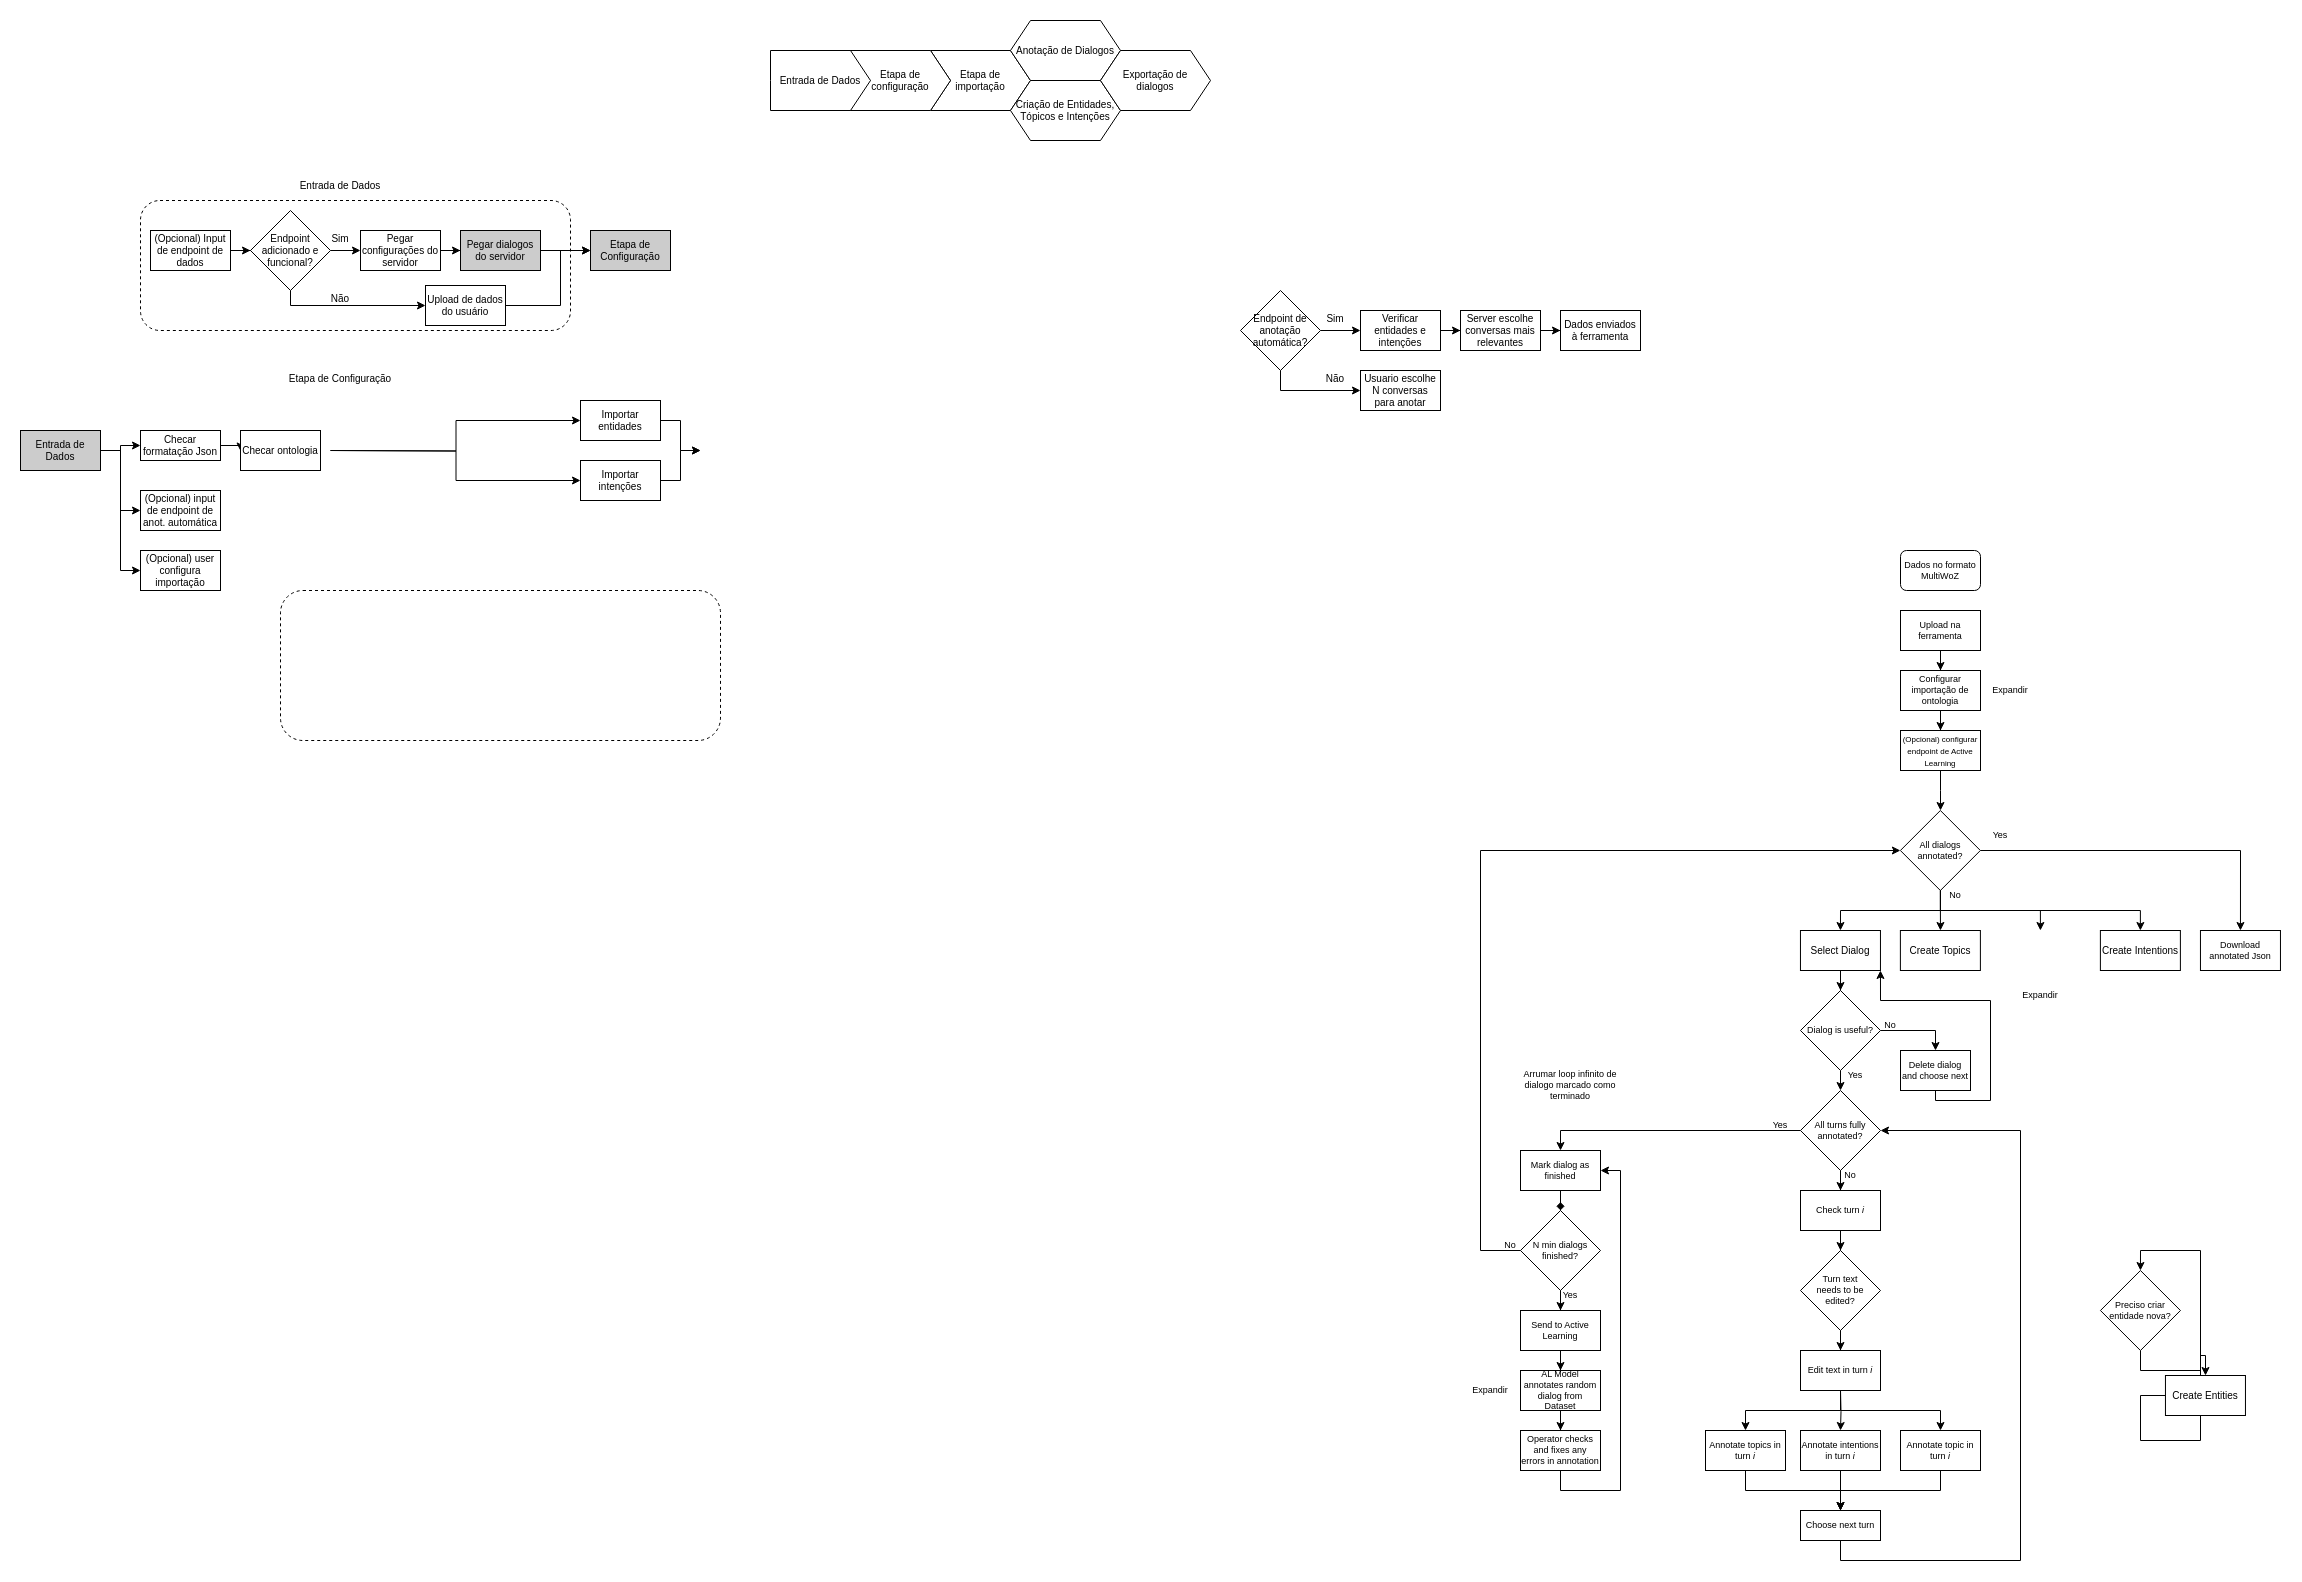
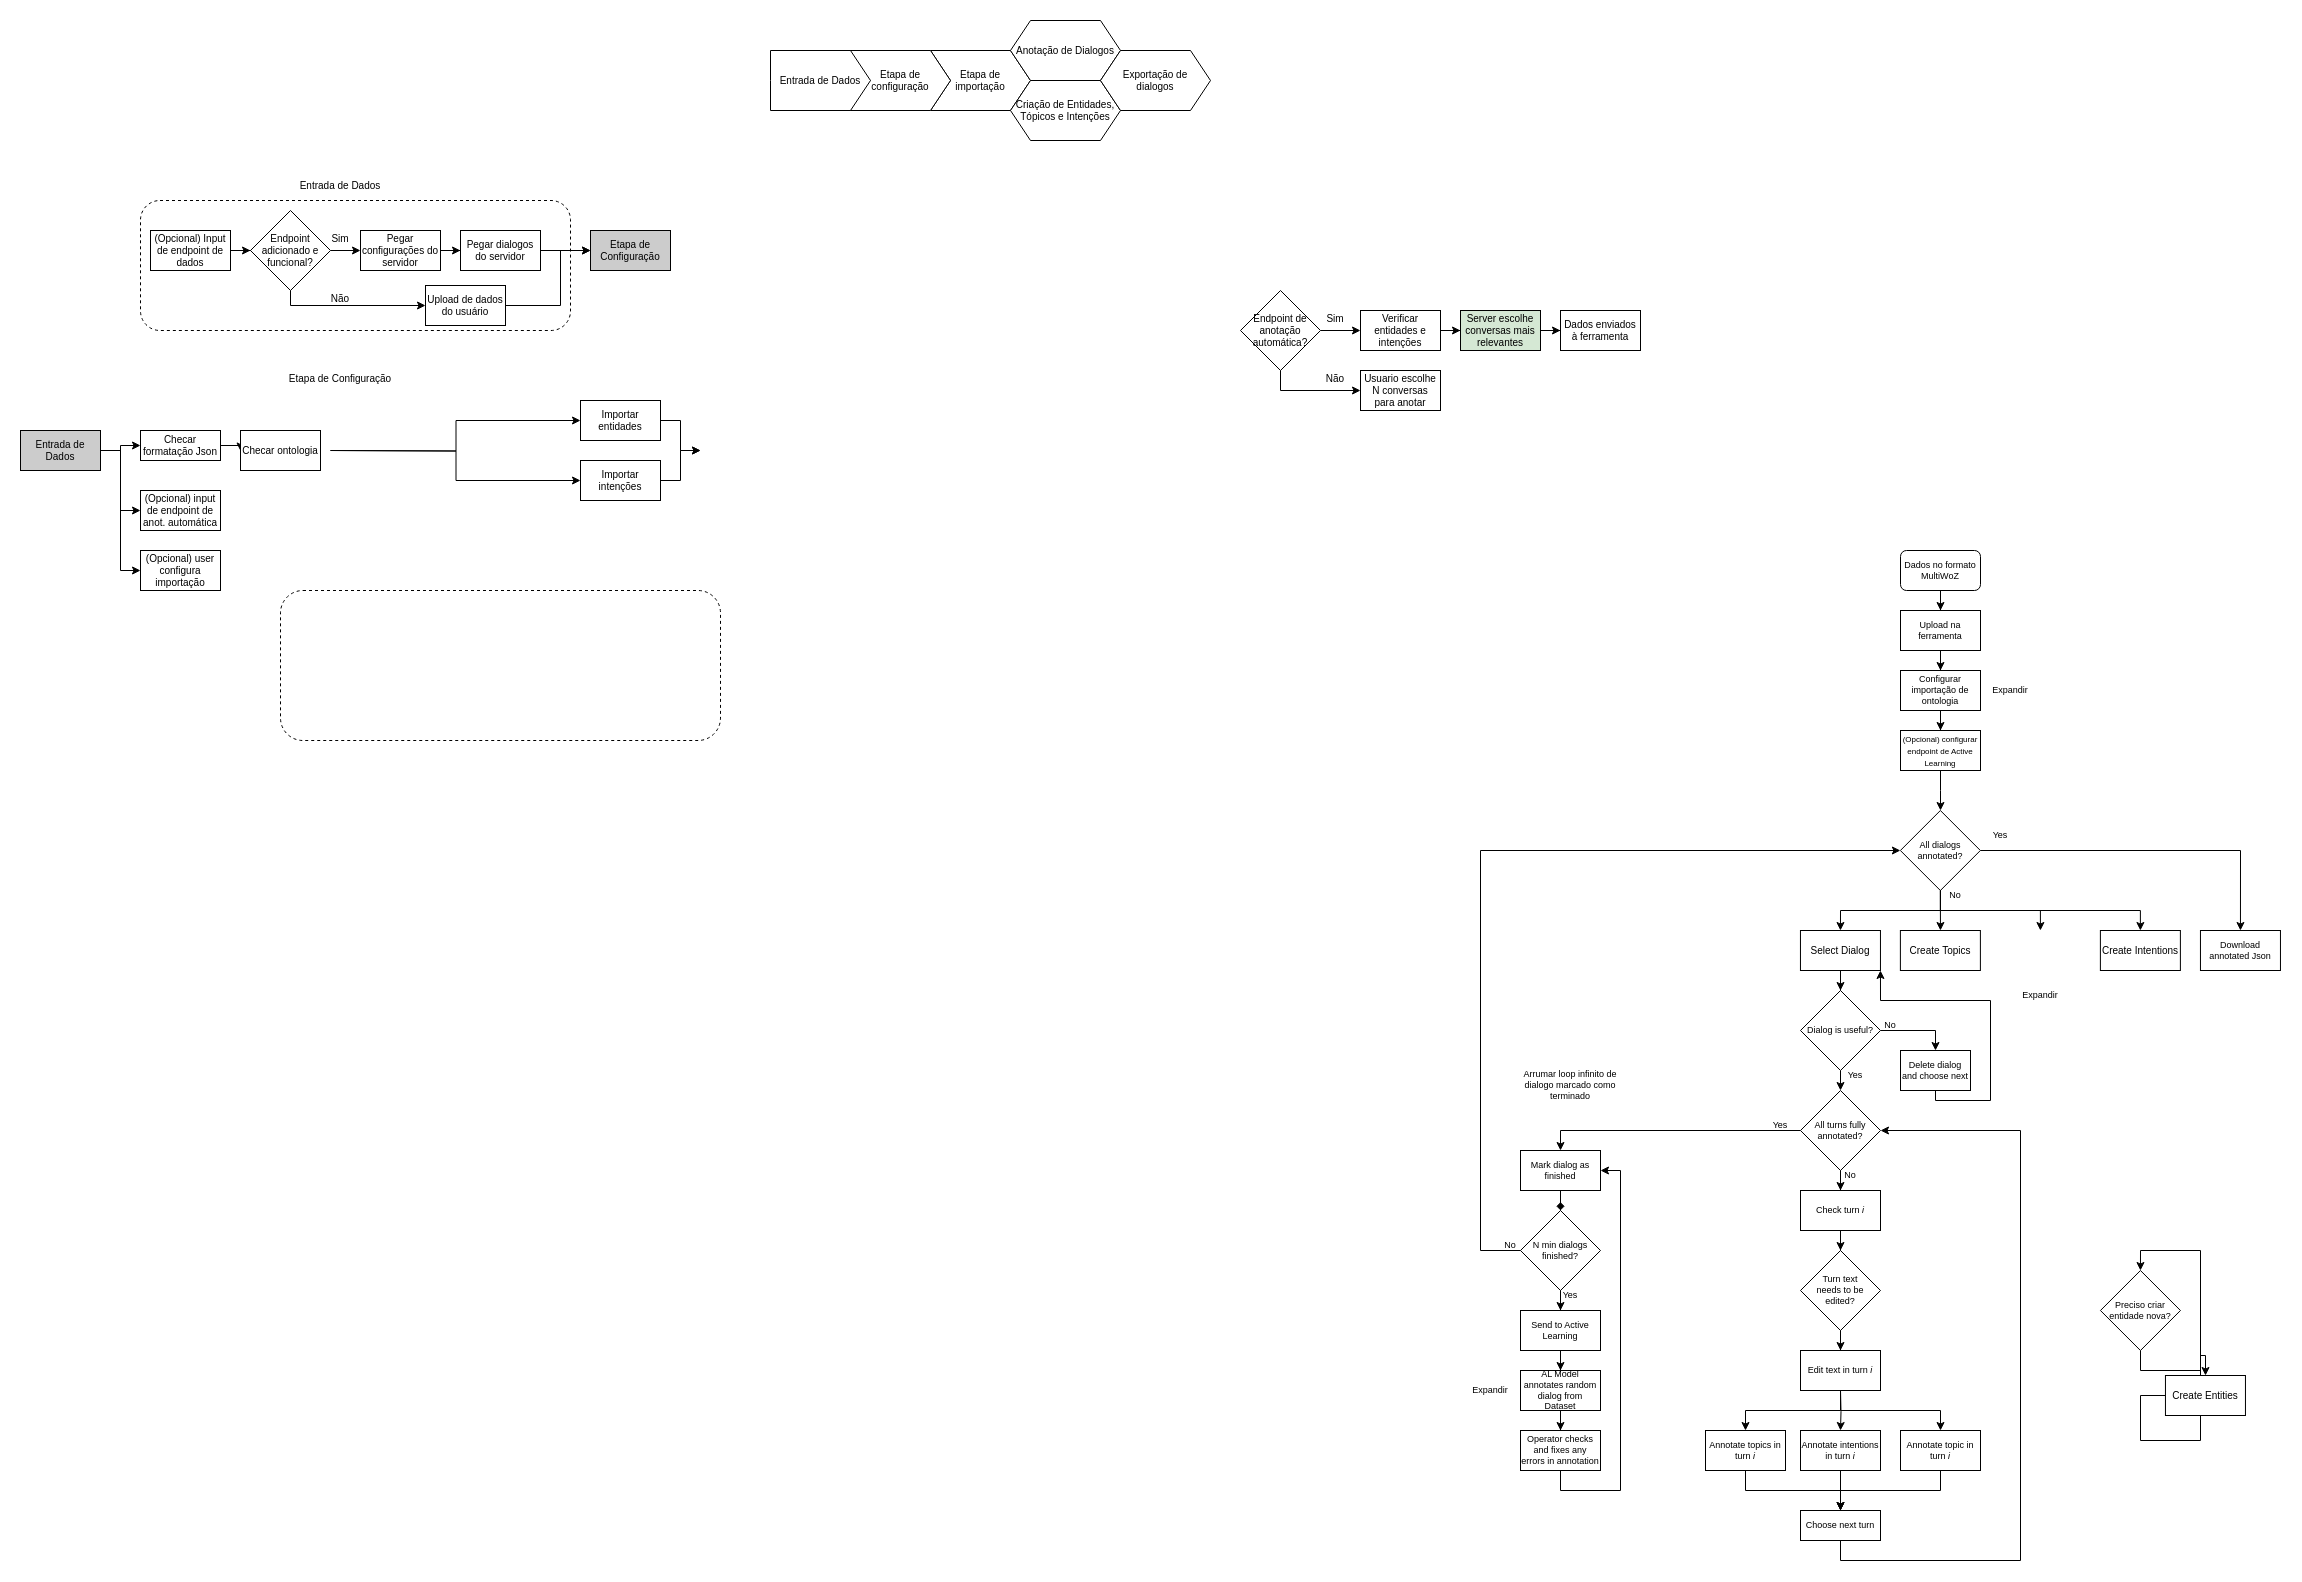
node "Pegar dialogos do servidor": fillcolor #cccccc -> #ffffff
node "Server escolhe conversas mais relevantes": fillcolor #ffffff -> #d5e8d4
edge "Dados no formato MultiWoZ" -> "Upload na ferramenta": added
